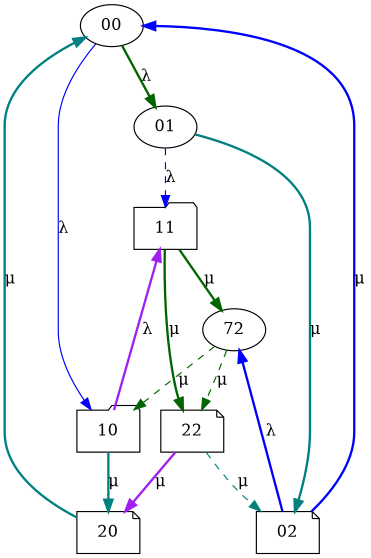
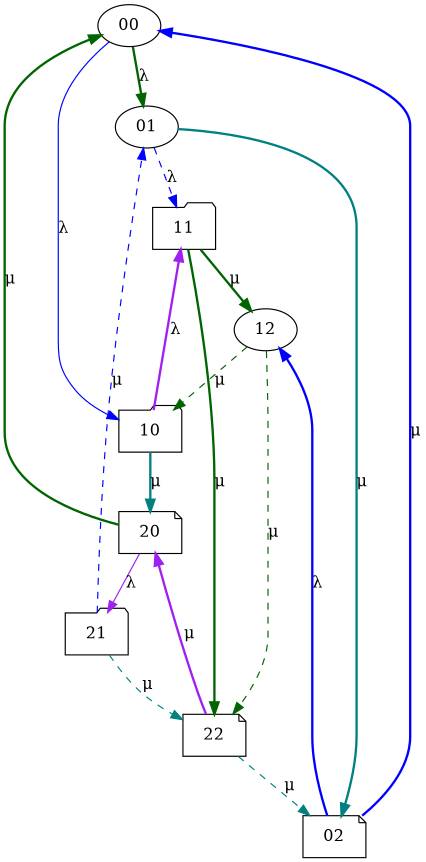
edge "20" -> "00": color teal -> darkgreen
node "72": label "72" -> "12"
node "21": added
